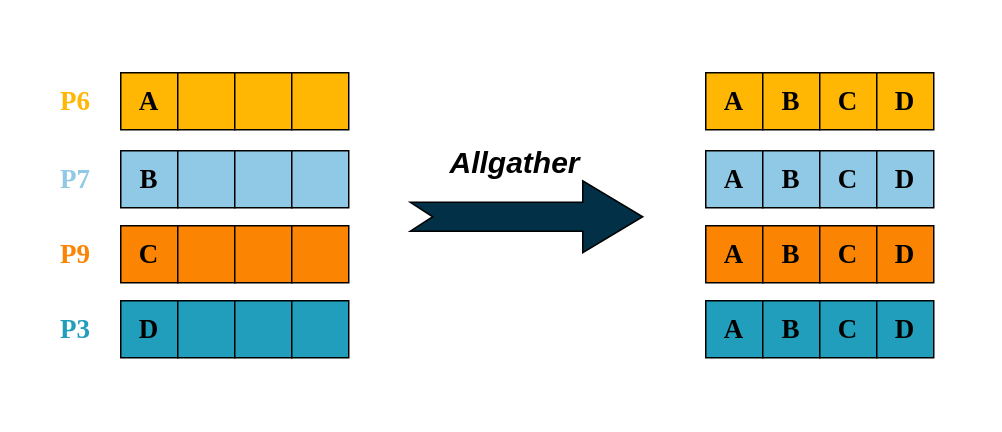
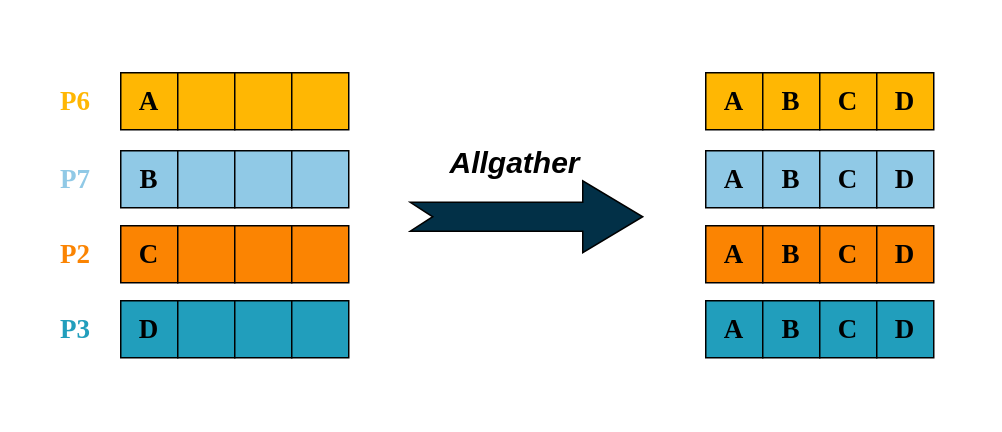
node "P9": label "P9" -> "P2"
